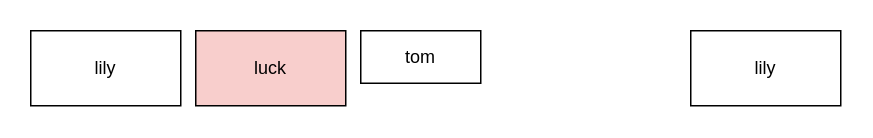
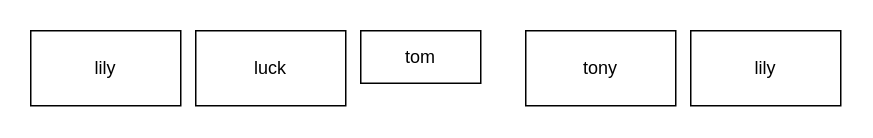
node "luck": fillcolor #f8cecc -> #ffffff
node "tony": added
